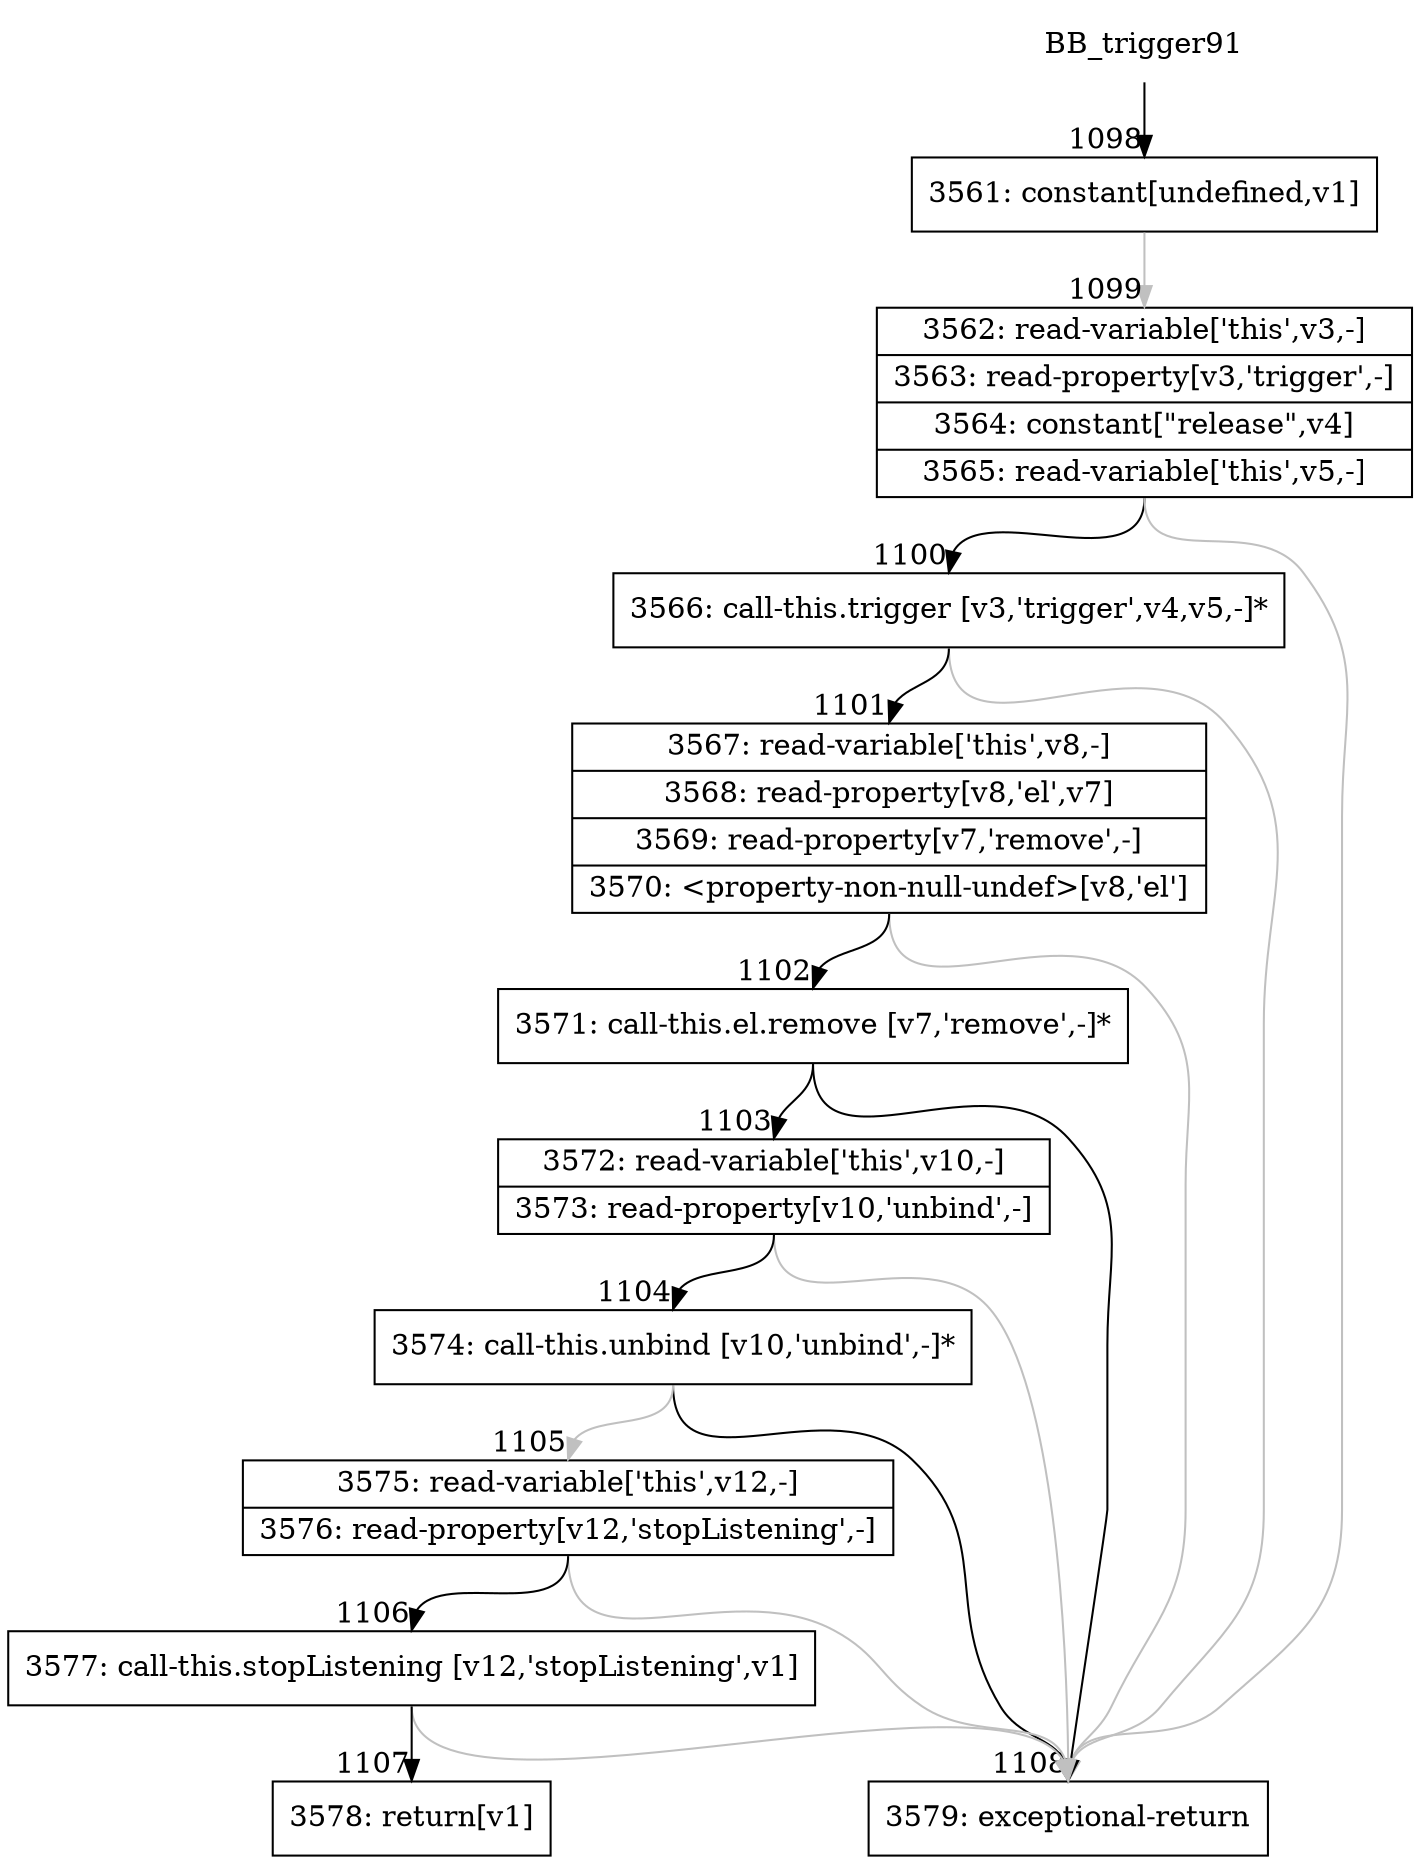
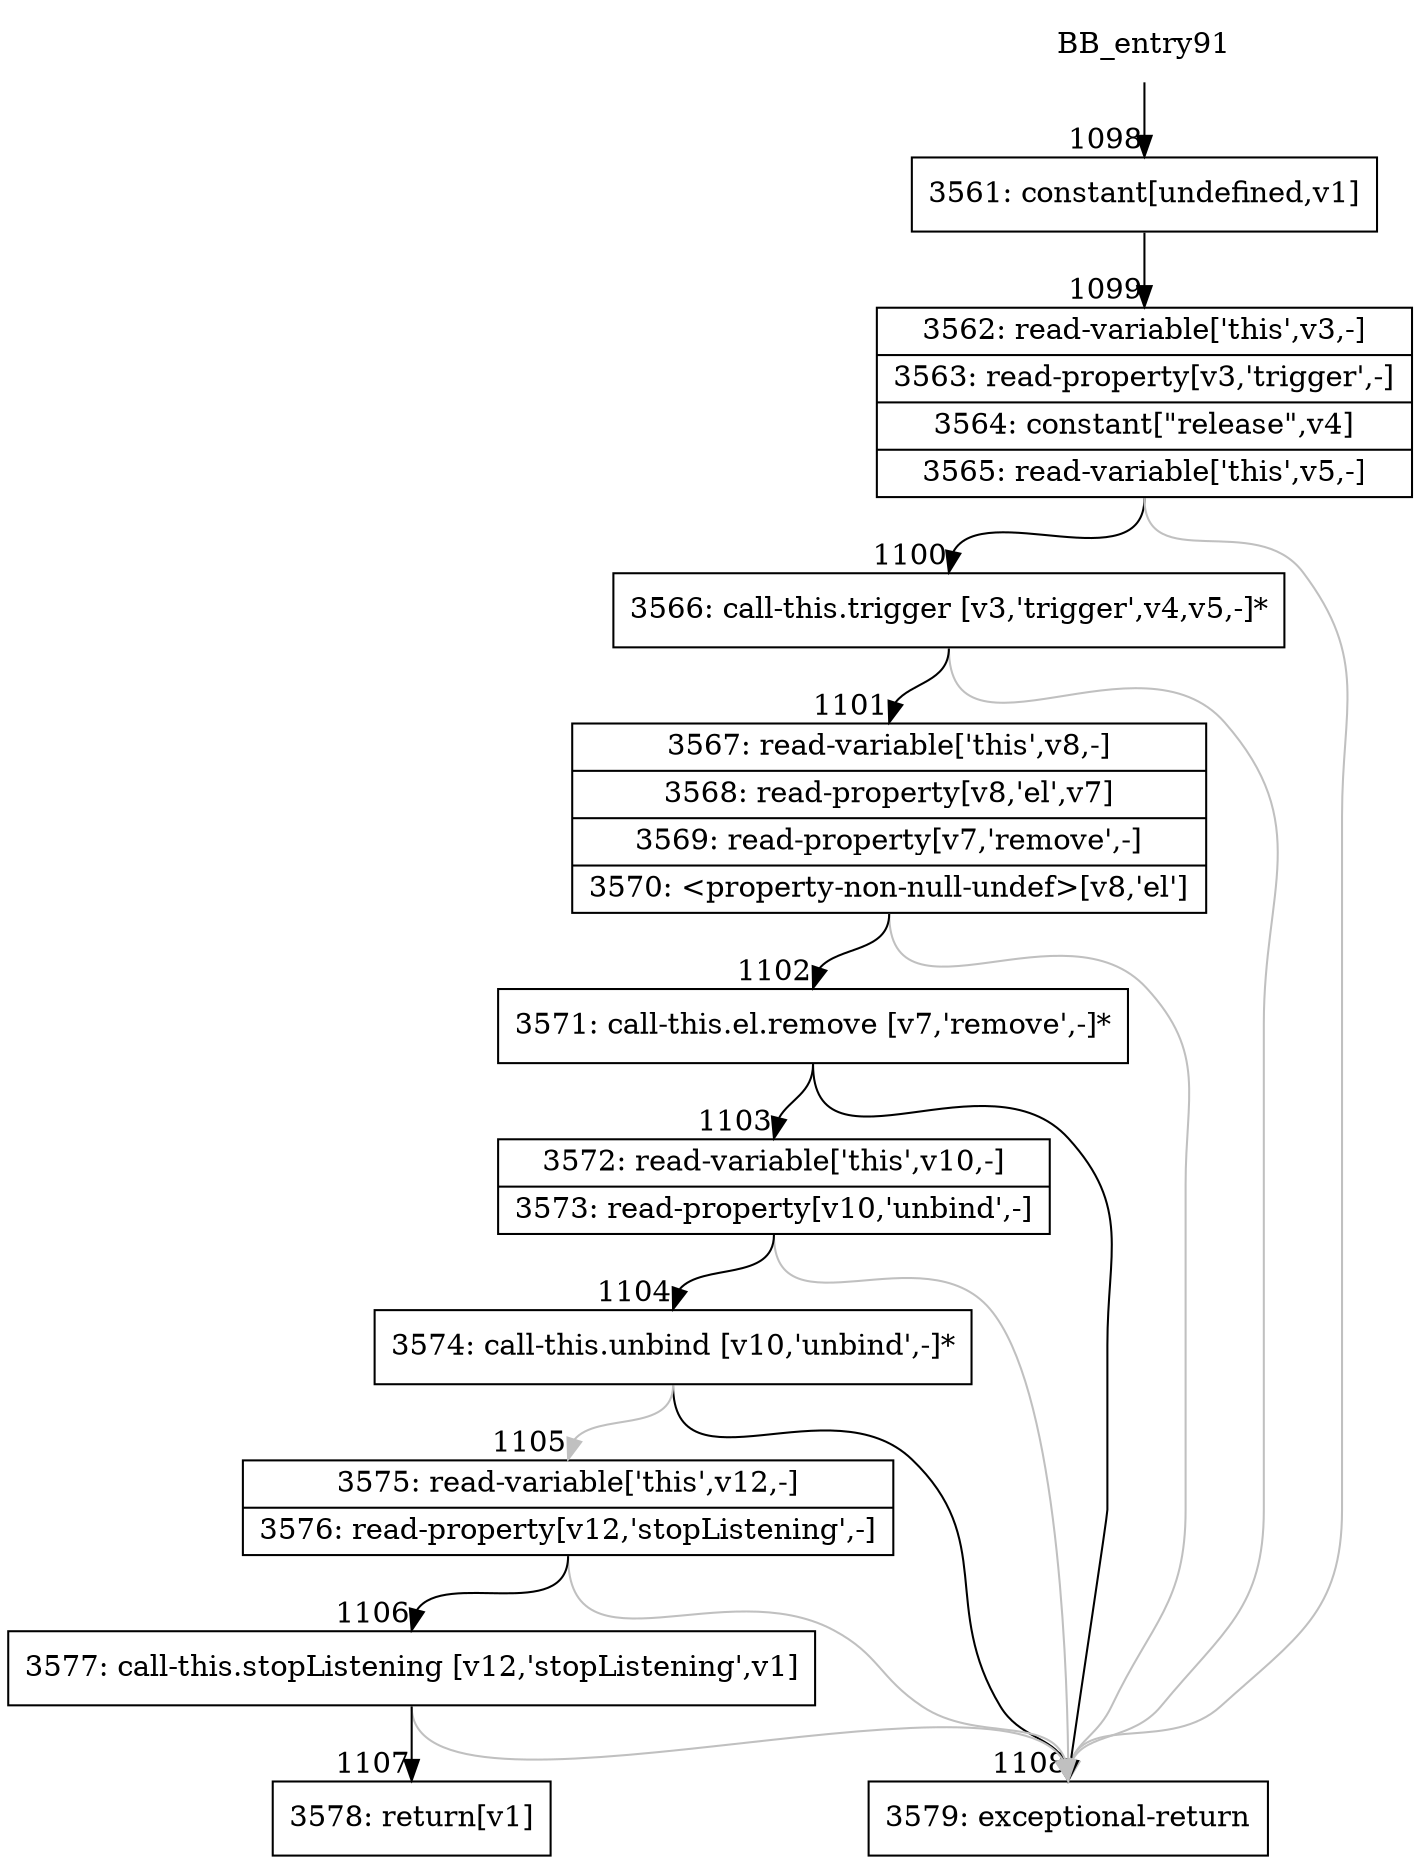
node "BB_trigger91": label "BB_trigger91" -> "BB_entry91"
edge "3561: constant[undefined,v1]" -> "3562: read-variable['this',v3,-]": color gray -> black
